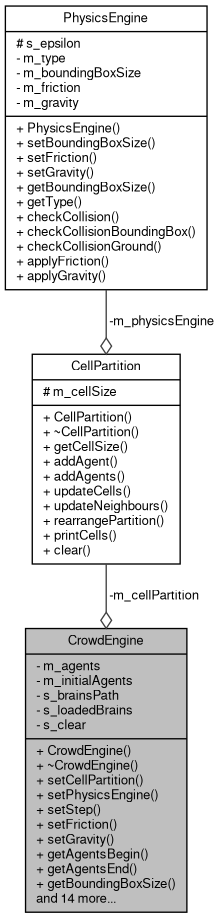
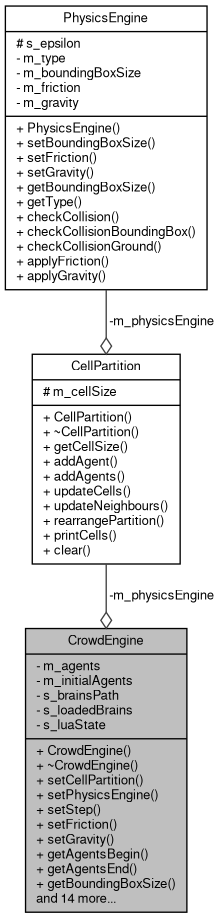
edge "CellPartition" -> "CrowdEngine": label " -m_cellPartition" -> " -m_physicsEngine"
node "CrowdEngine": text "- s_clear" -> "- s_luaState"
